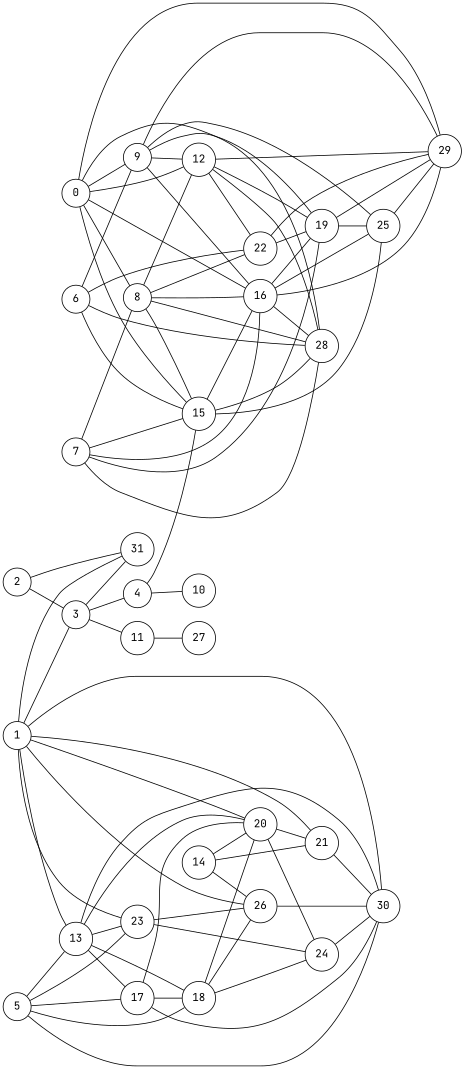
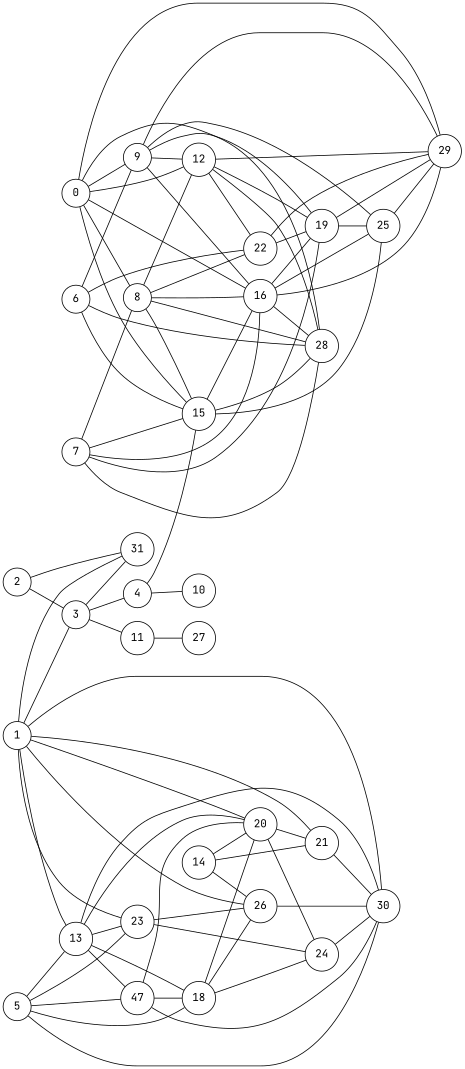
node "17": label "17" -> "47"
